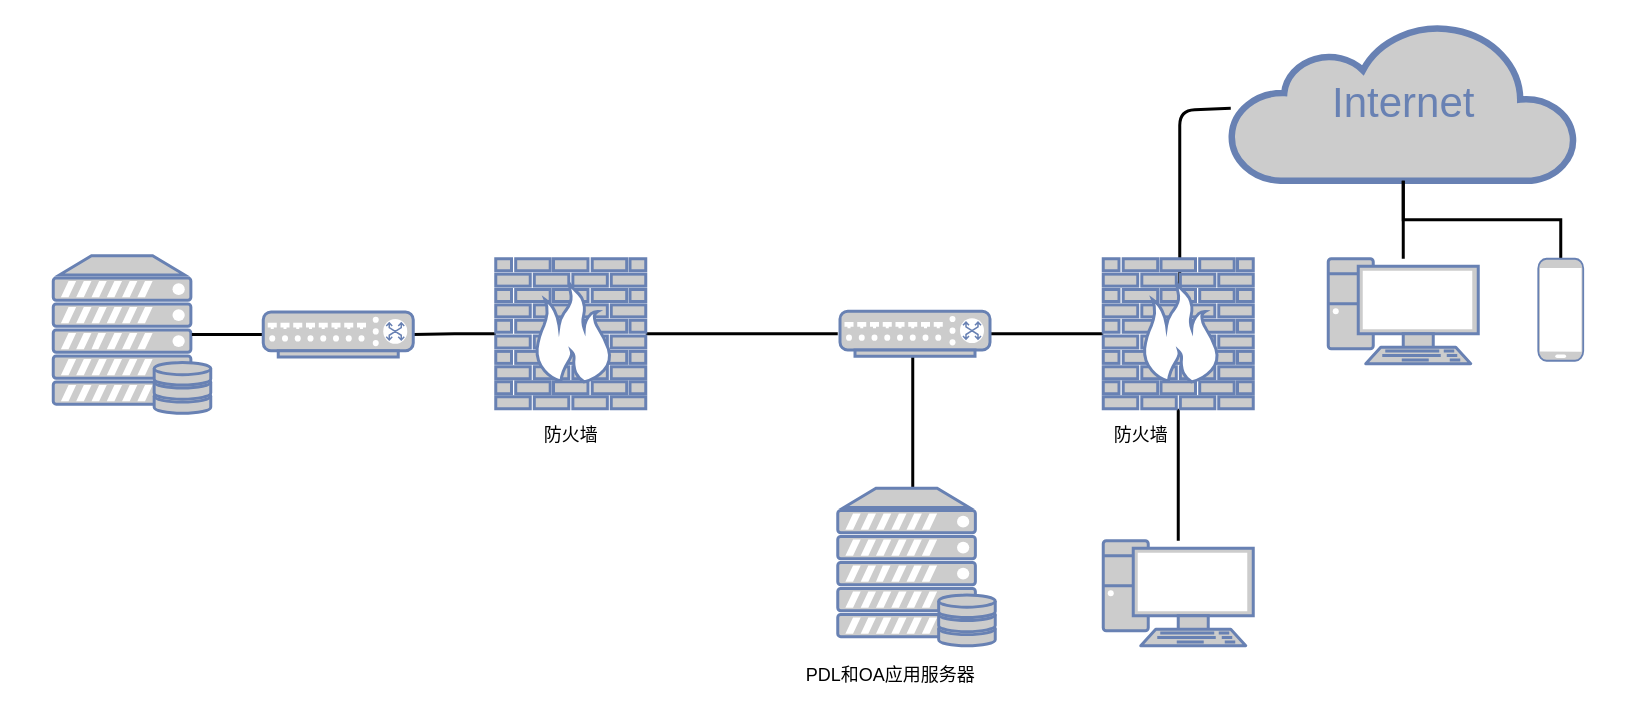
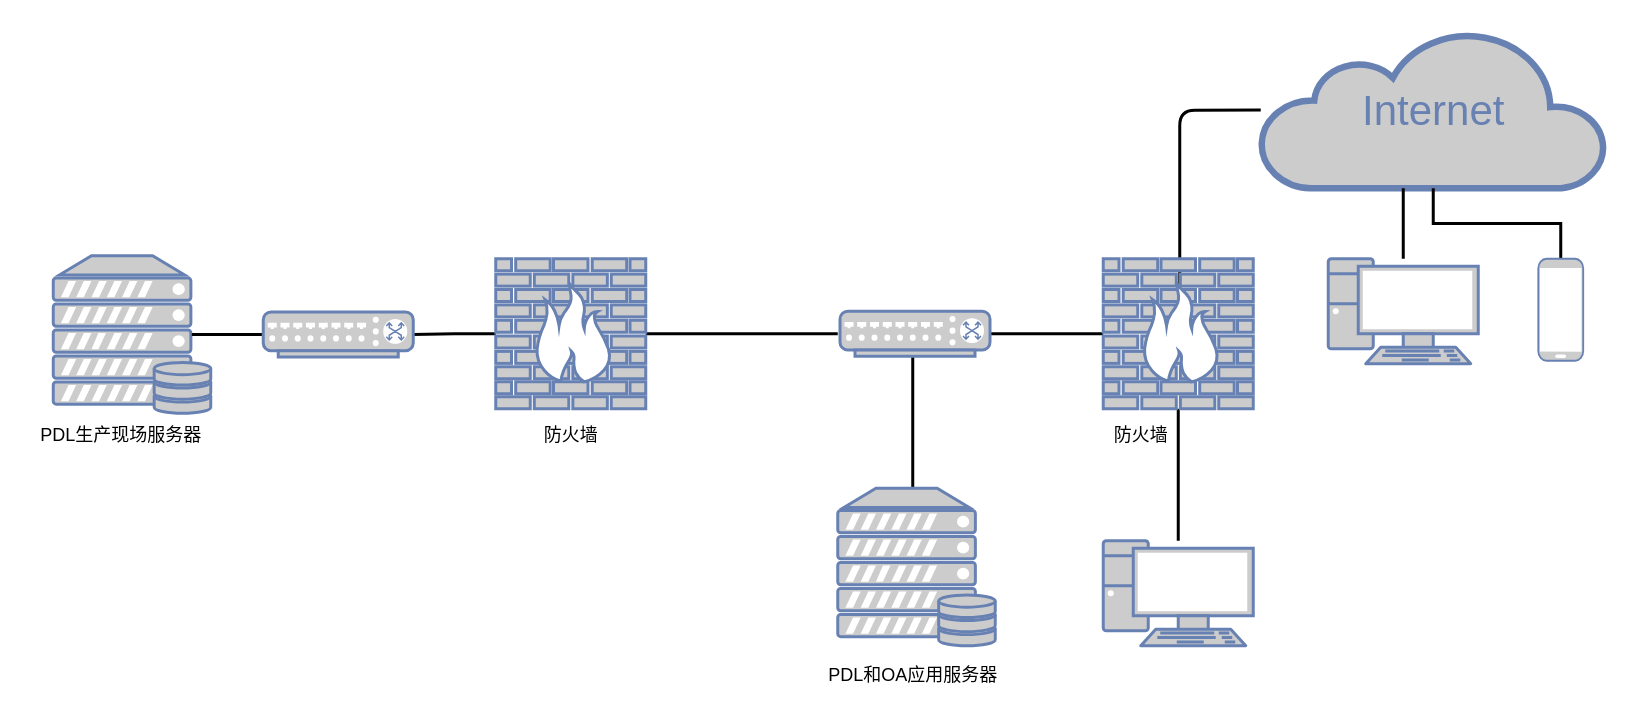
node "Internet": moved (1403, 102) -> (1433, 110)
node "PDL生产现场服务器": added
node "PDL和OA应用服务器": moved (890, 676) -> (913, 676)
